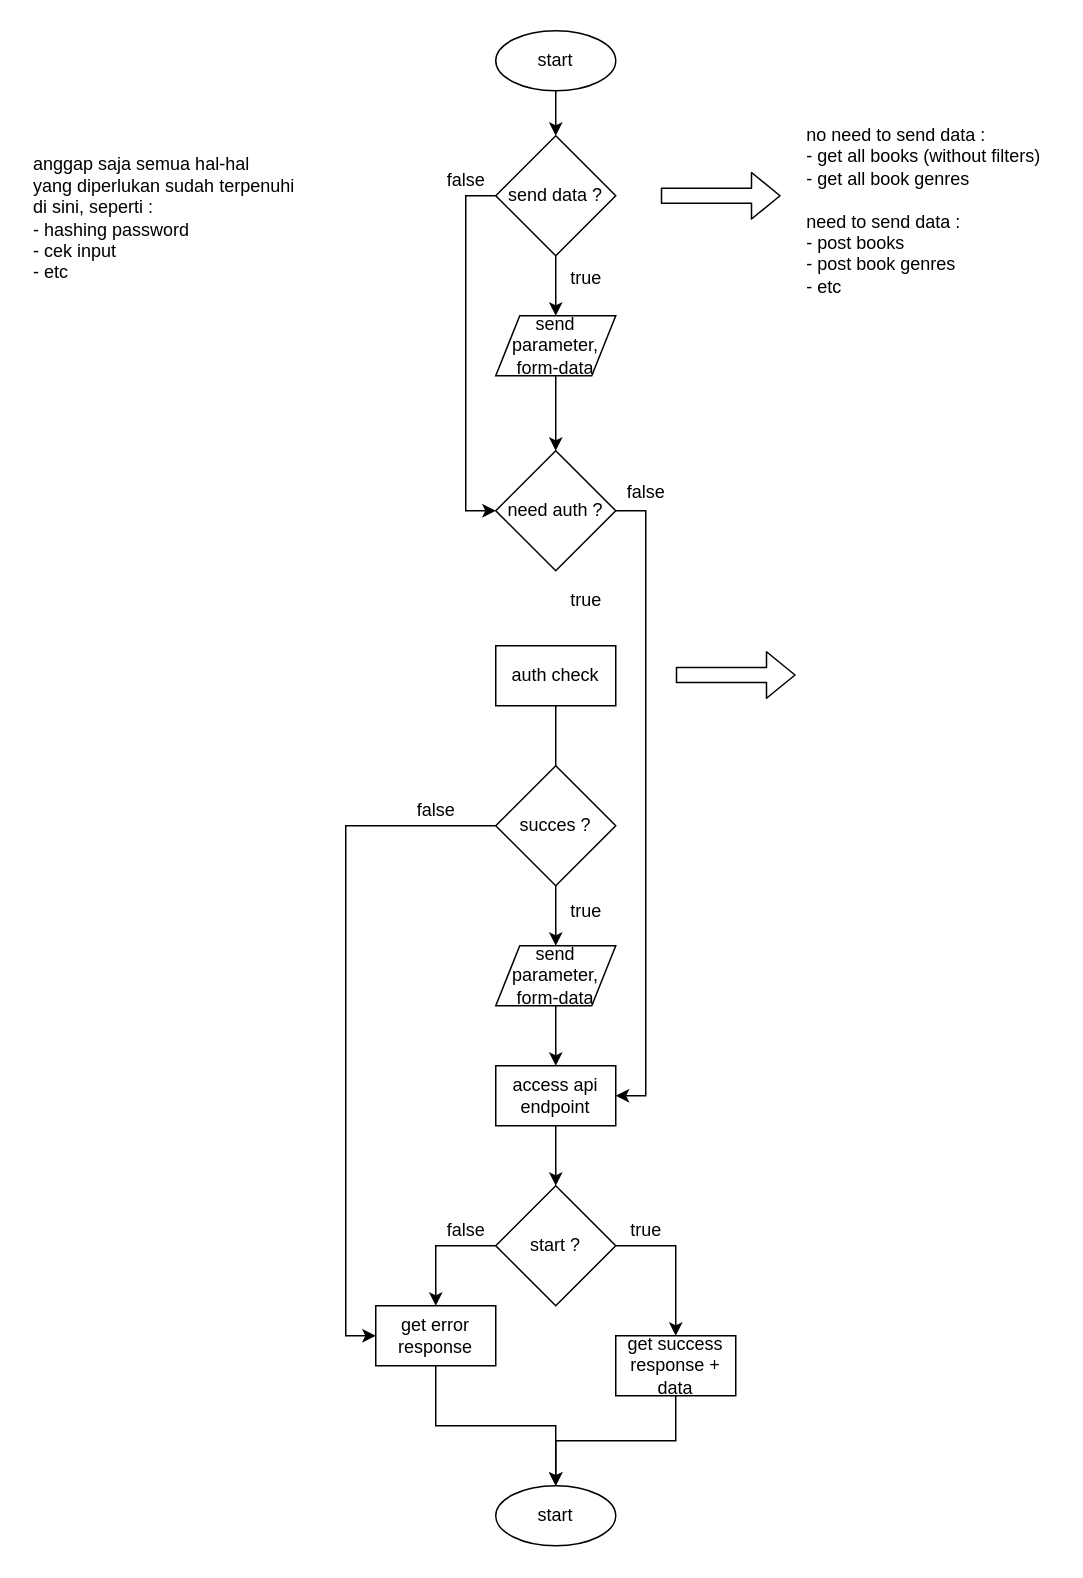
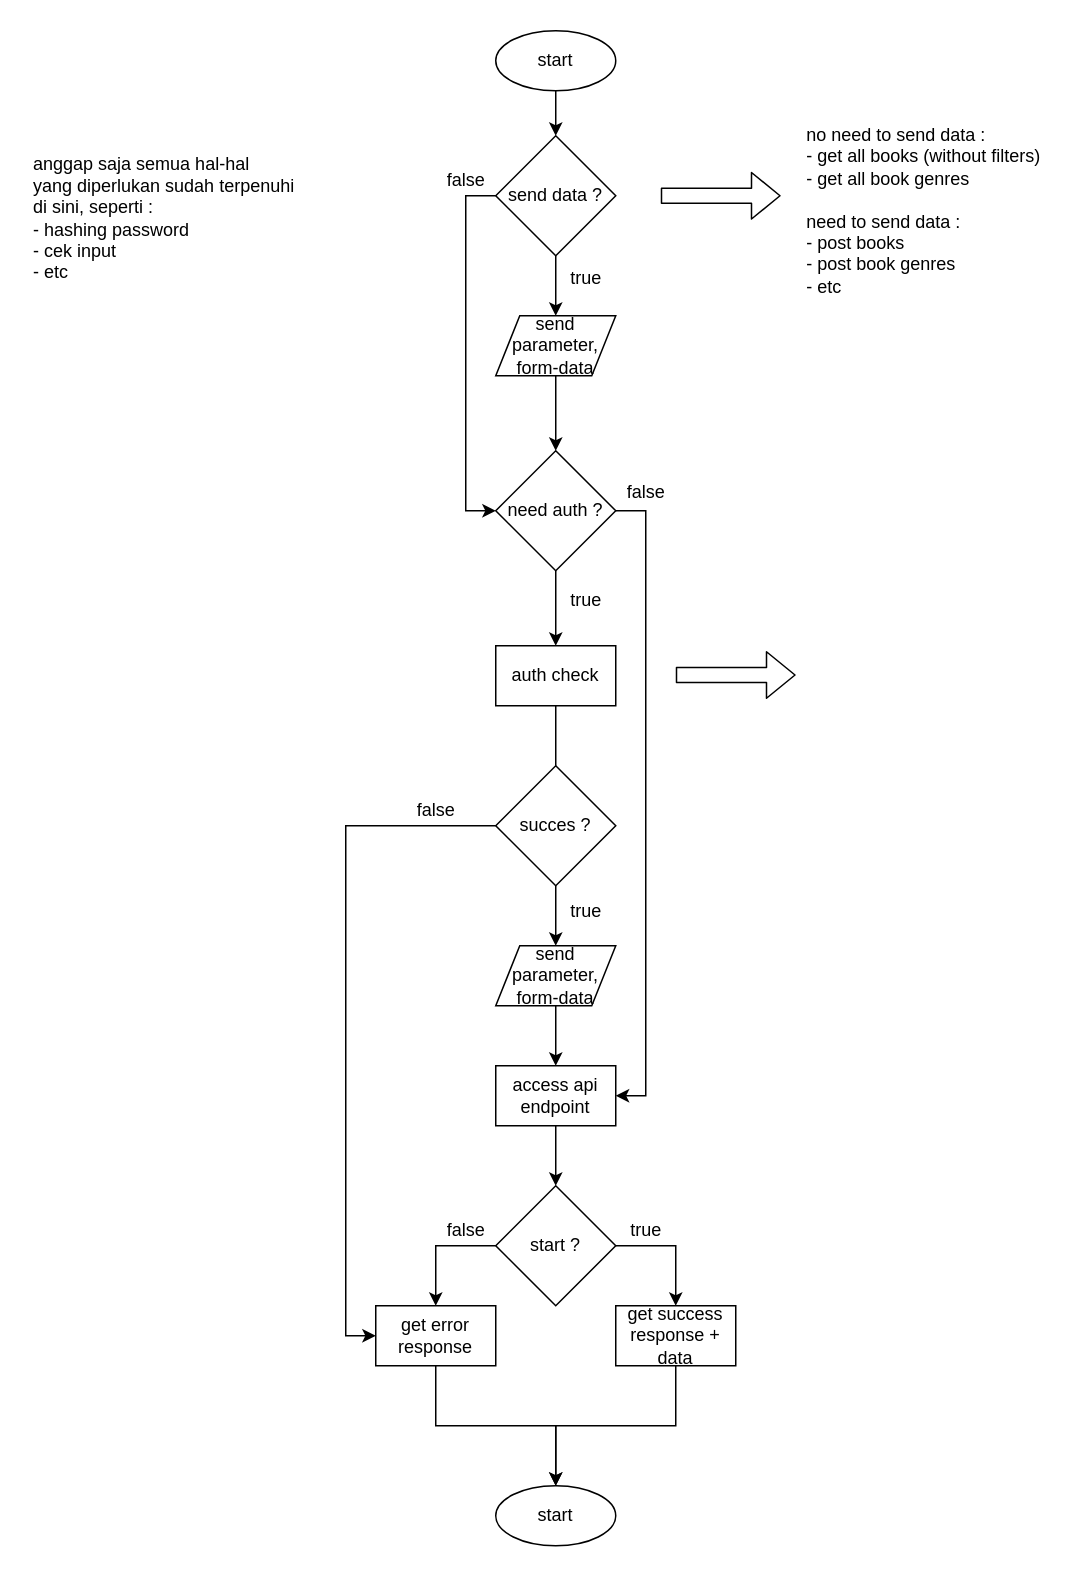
edge "need auth ?" -> "auth check": added
node "get success response + data": moved (676, 1366) -> (676, 1336)
